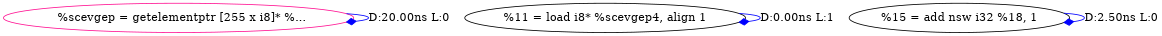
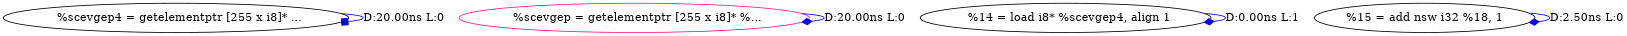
node "%scevgep4 = getelementptr [255 x i8]* ...": added
node "%11 = load i8* %scevgep4, align 1": label "%11 = load i8* %scevgep4, align 1" -> "%14 = load i8* %scevgep4, align 1"
